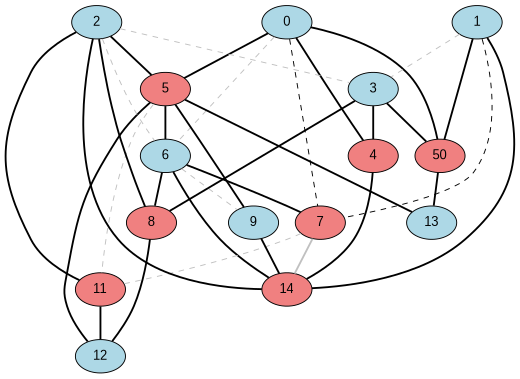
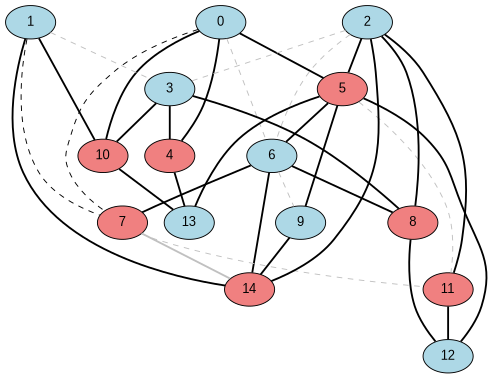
node "50": label "50" -> "10"
edge "4" -- "14": now "4" -- "13"
